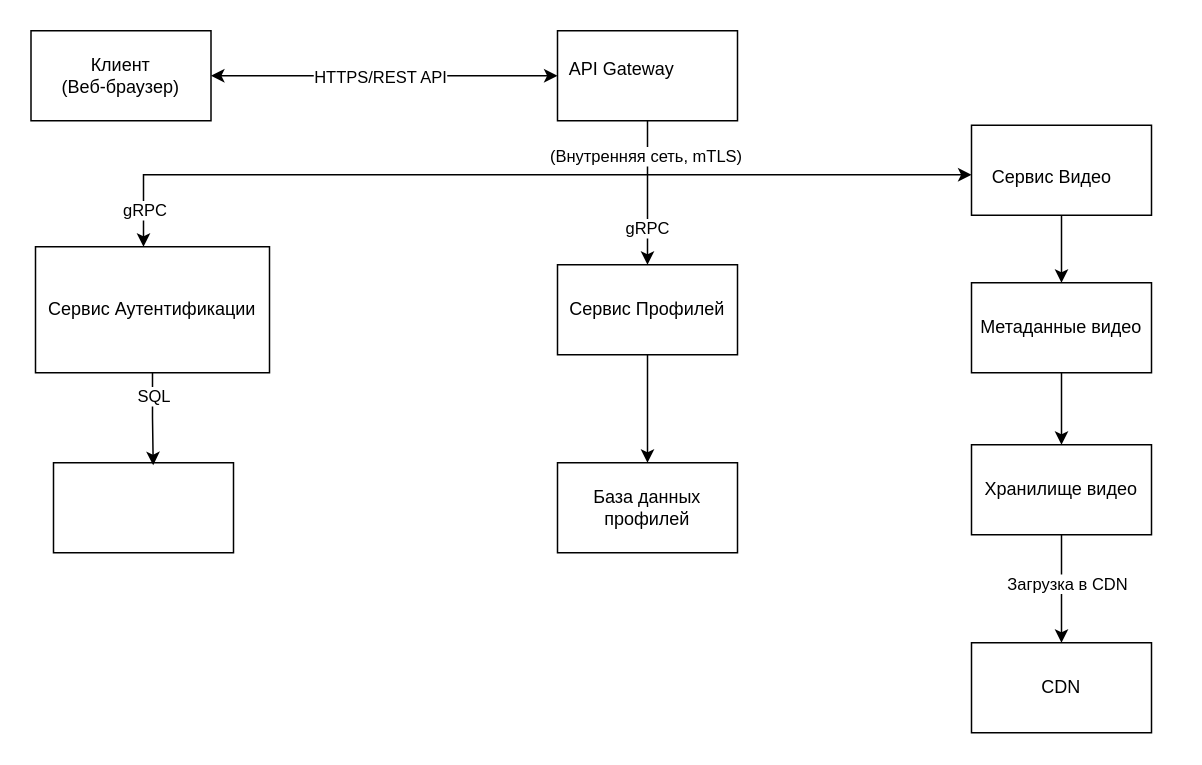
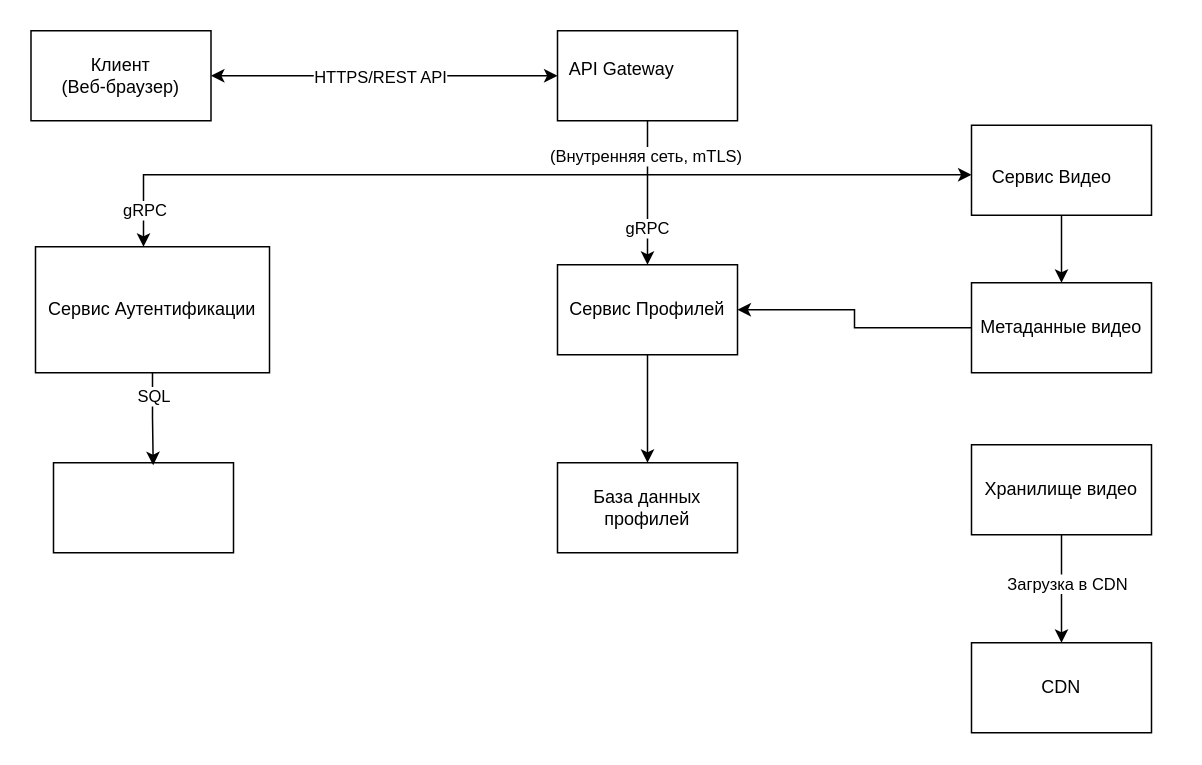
edge "Метаданные видео" -> "Хранилище видео": now "Метаданные видео" -> "Сервис Профилей"
